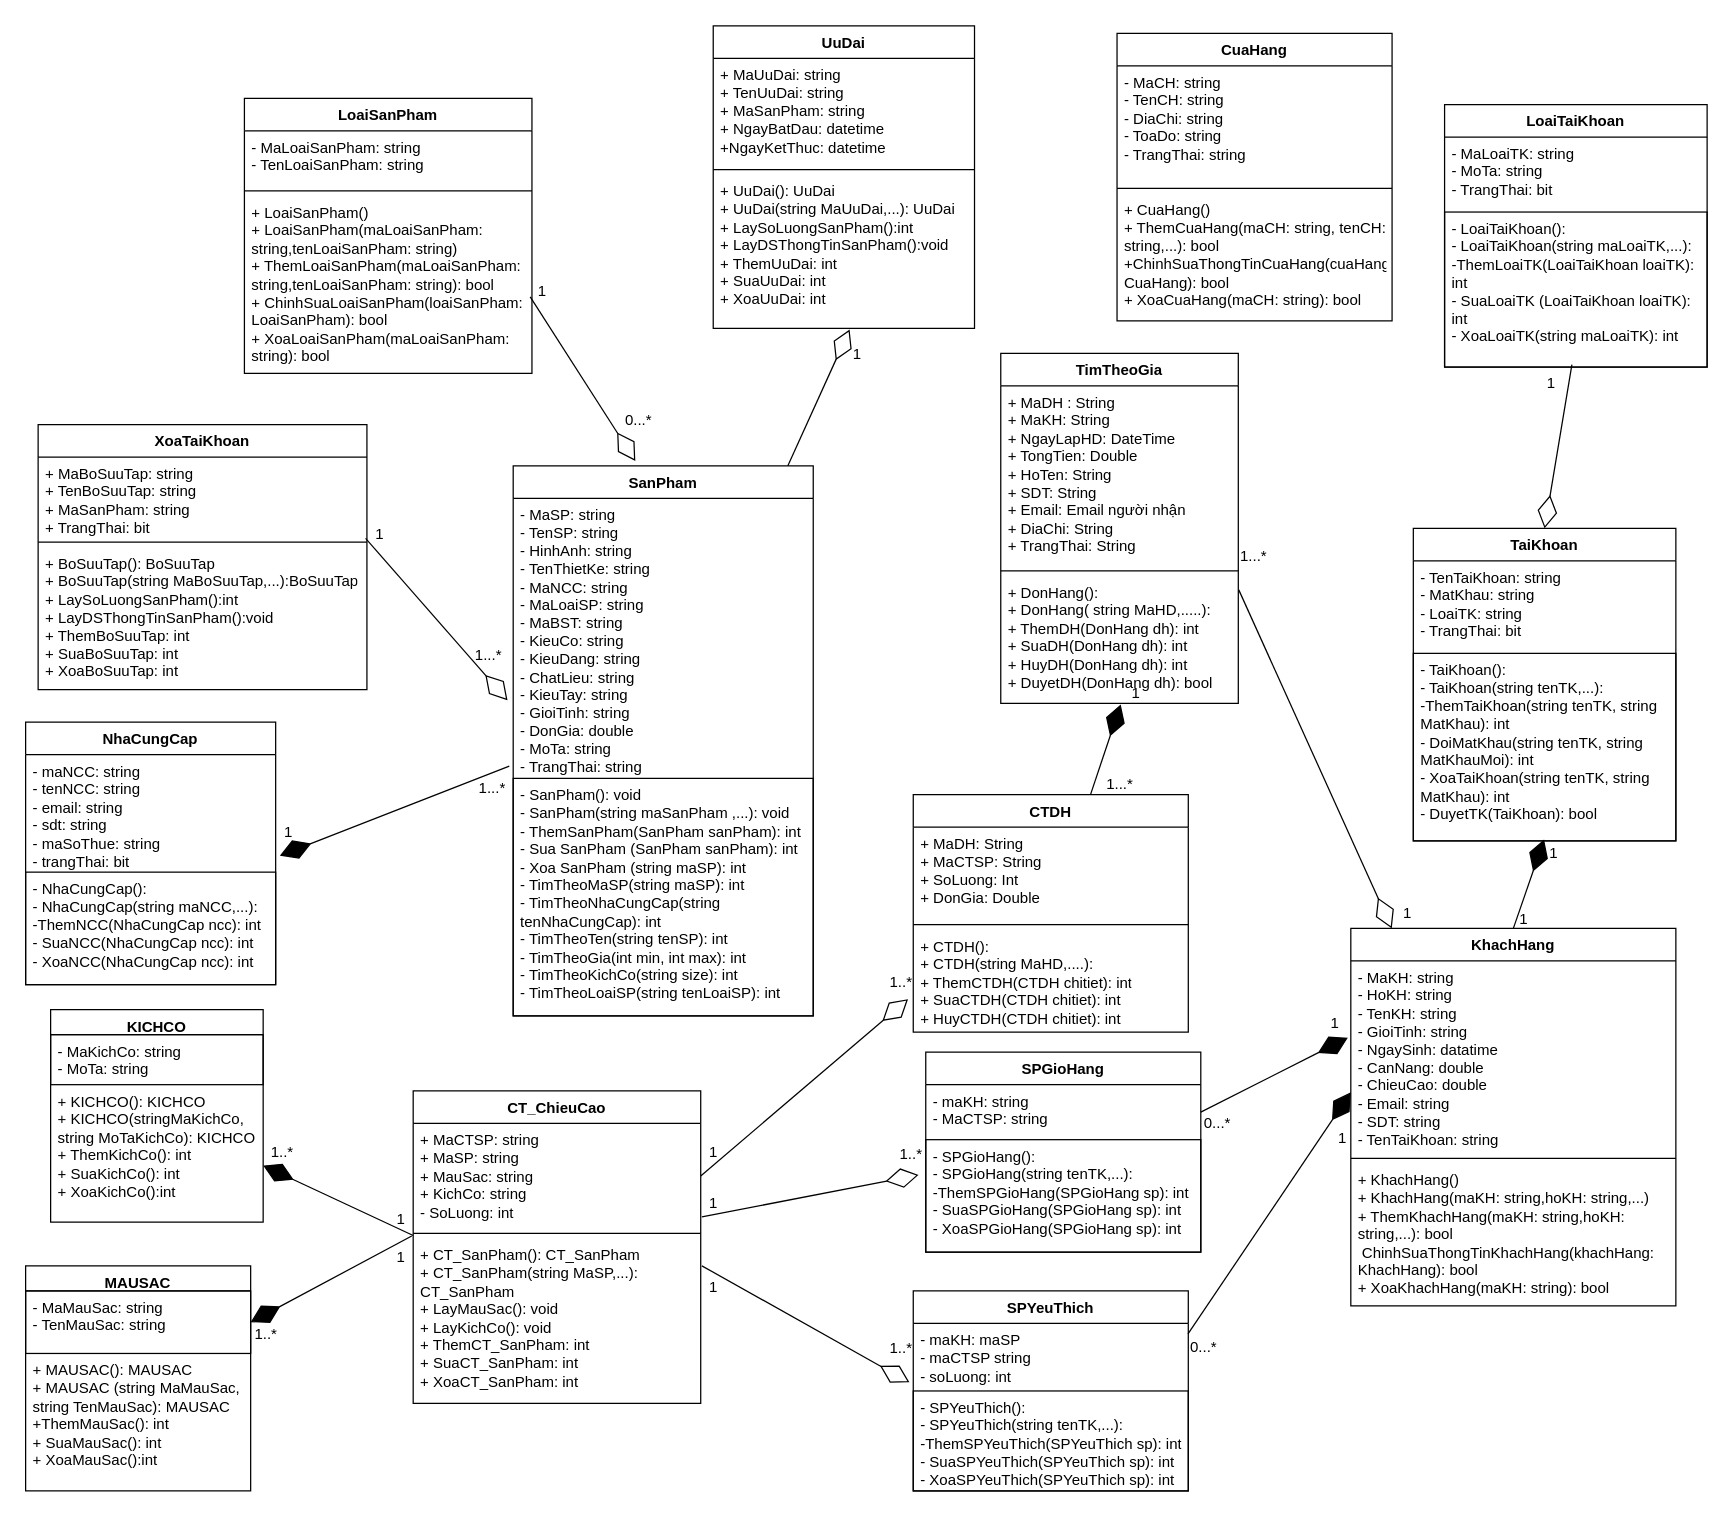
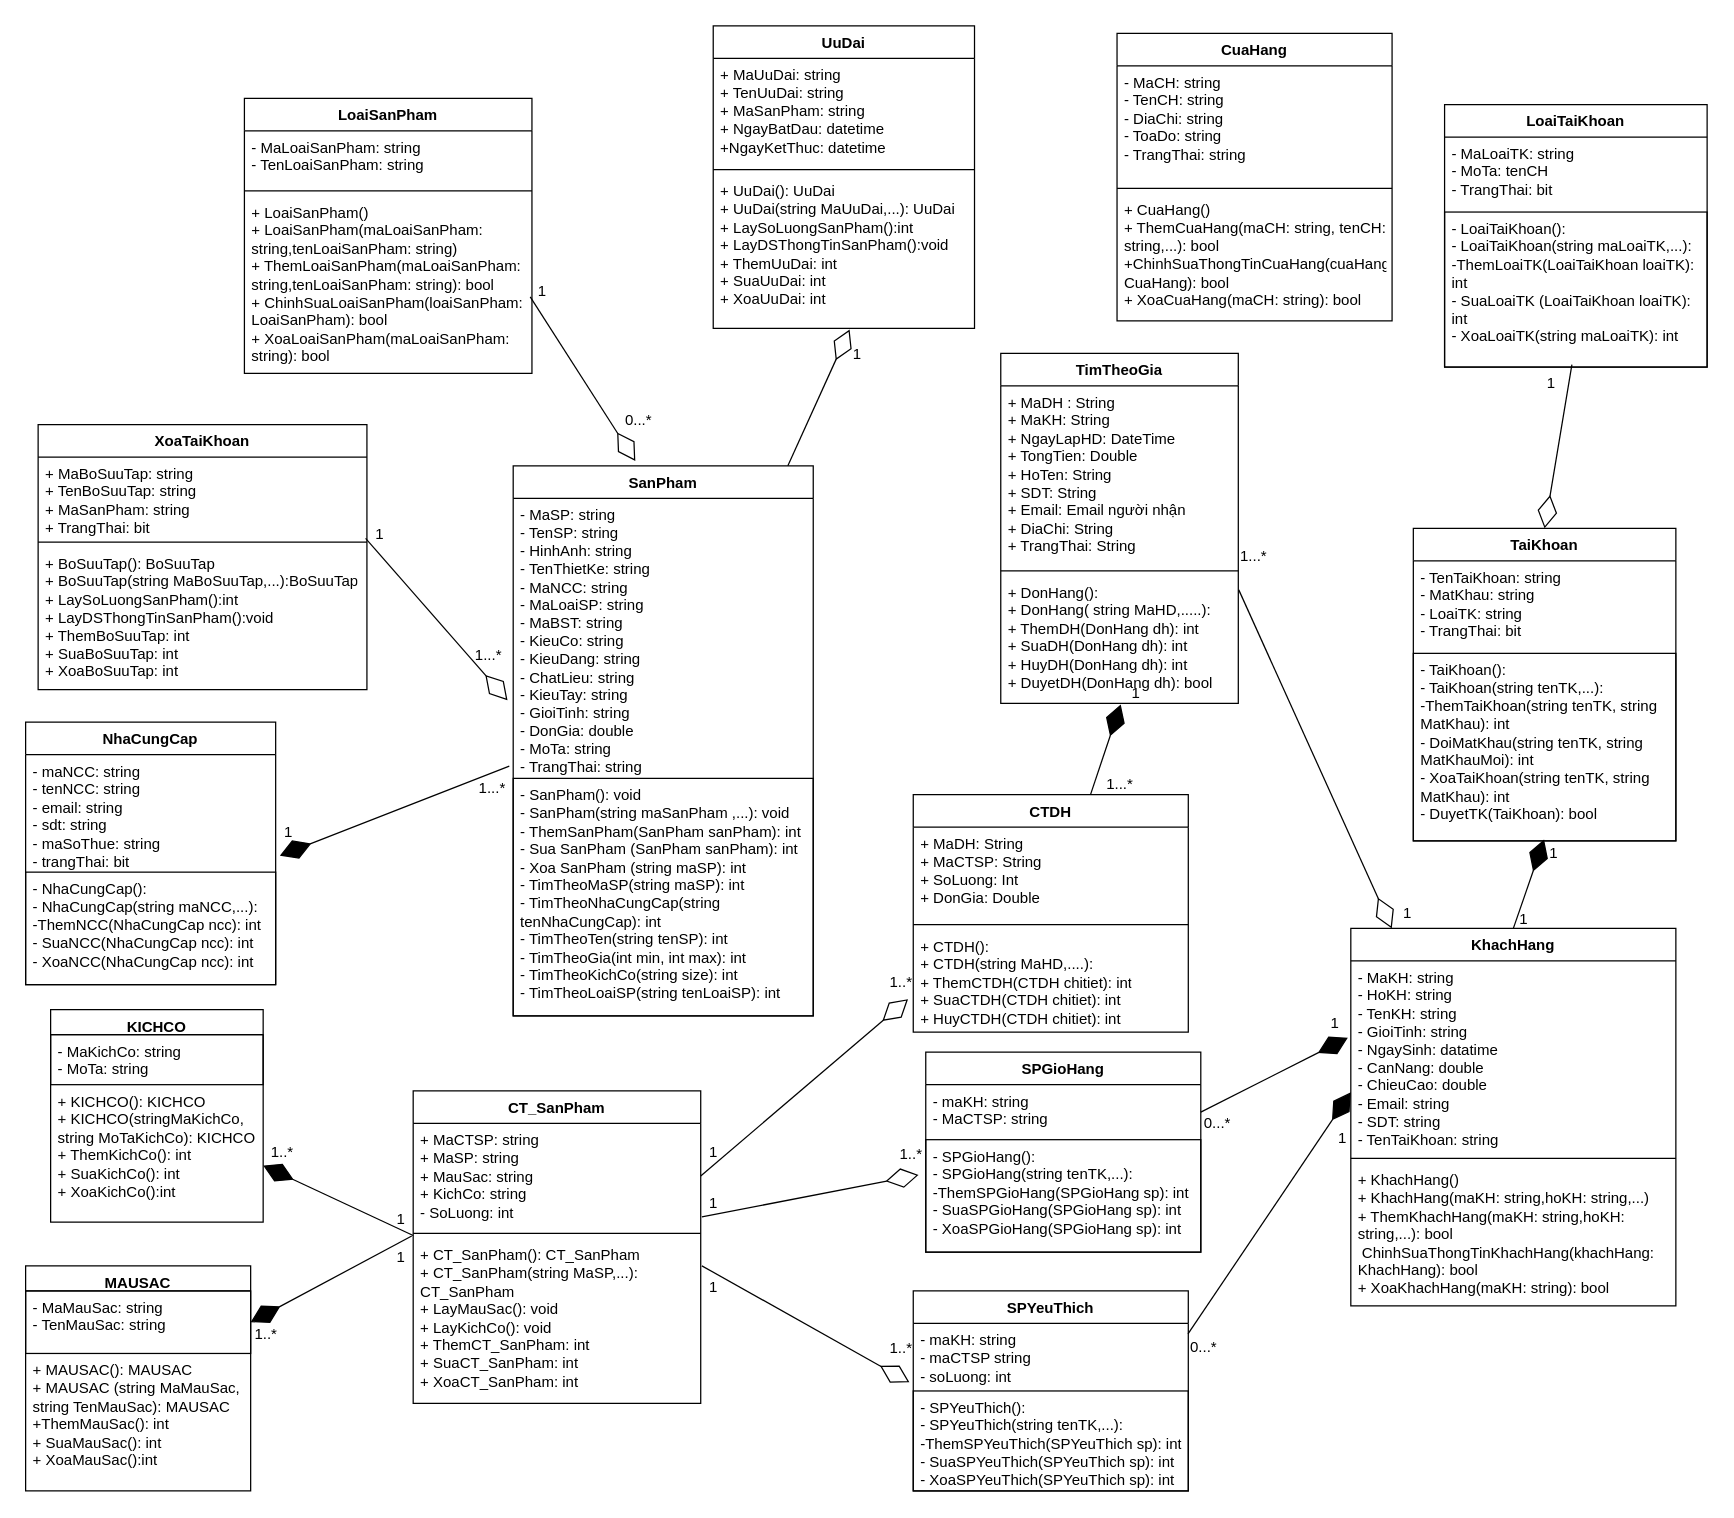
node "- MaLoaiTK: string - MoTa: string - TrangThai: bit": label "- MaLoaiTK: string - MoTa: string - TrangThai: bit" -> "- MaLoaiTK: string - MoTa: tenCH - TrangThai: bit"
node "CT_ChieuCao": label "CT_ChieuCao" -> "CT_SanPham"
node "- maKH: maSP - maCTSP string - soLuong: int": label "- maKH: maSP - maCTSP string - soLuong: int" -> "- maKH: string - maCTSP string - soLuong: int"
